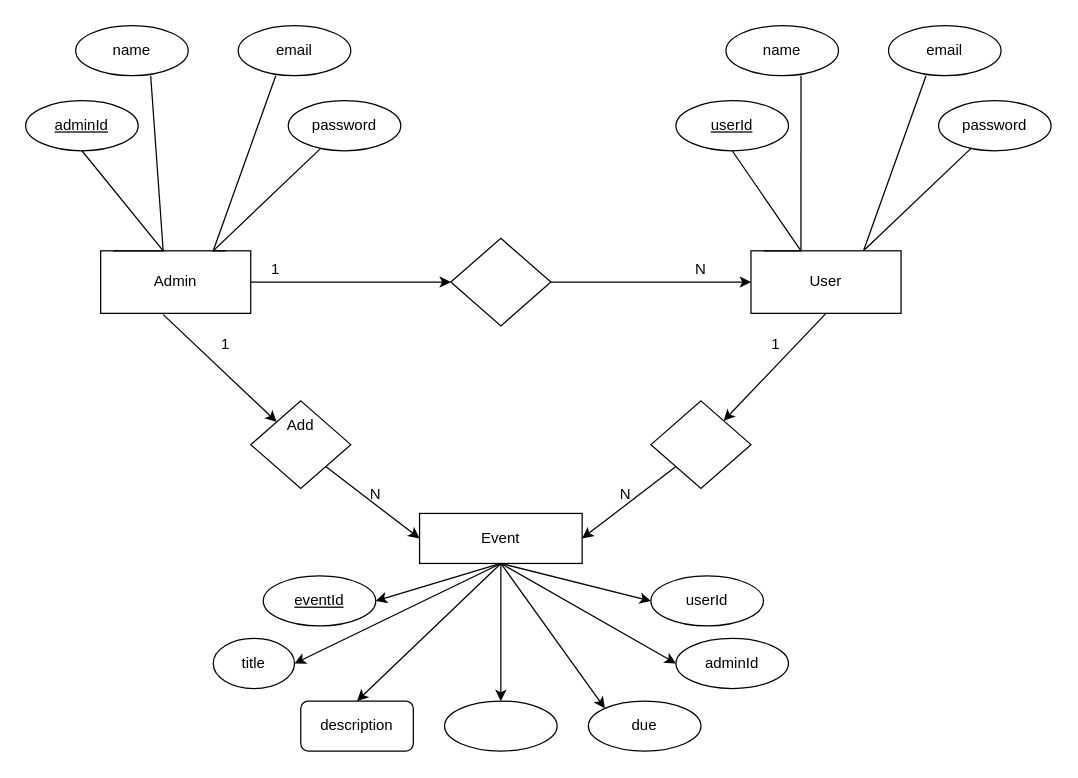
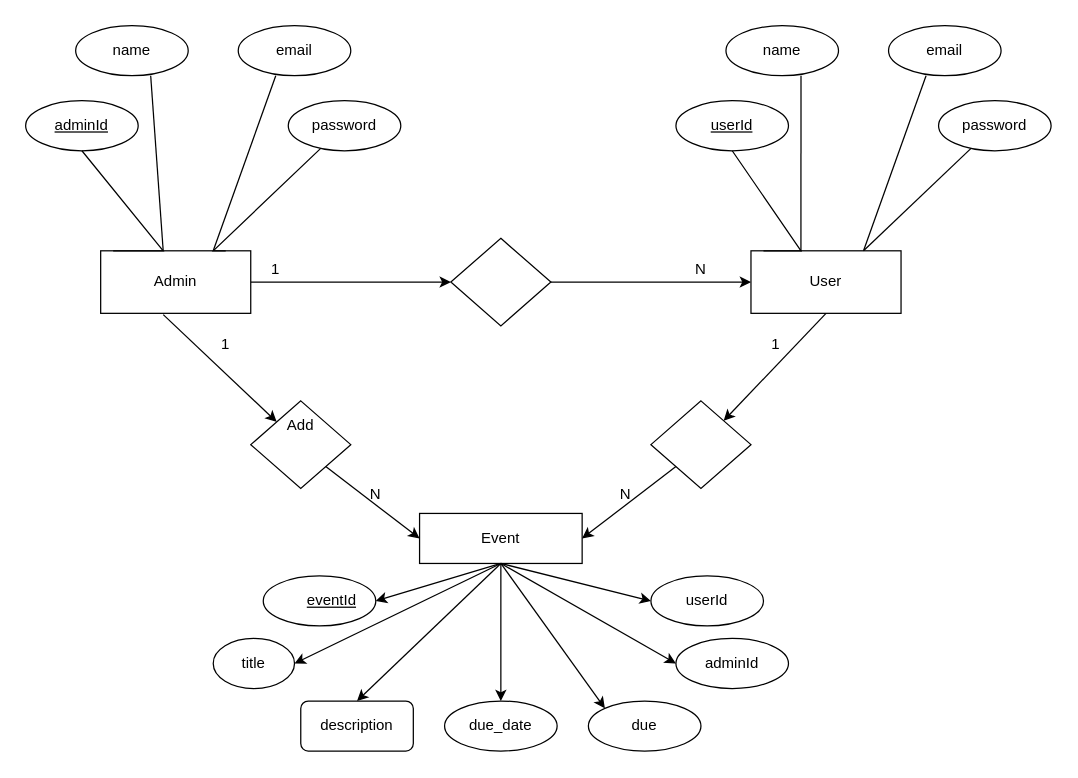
node "eventId": moved (319, 601) -> (332, 601)
node "due_date": added
